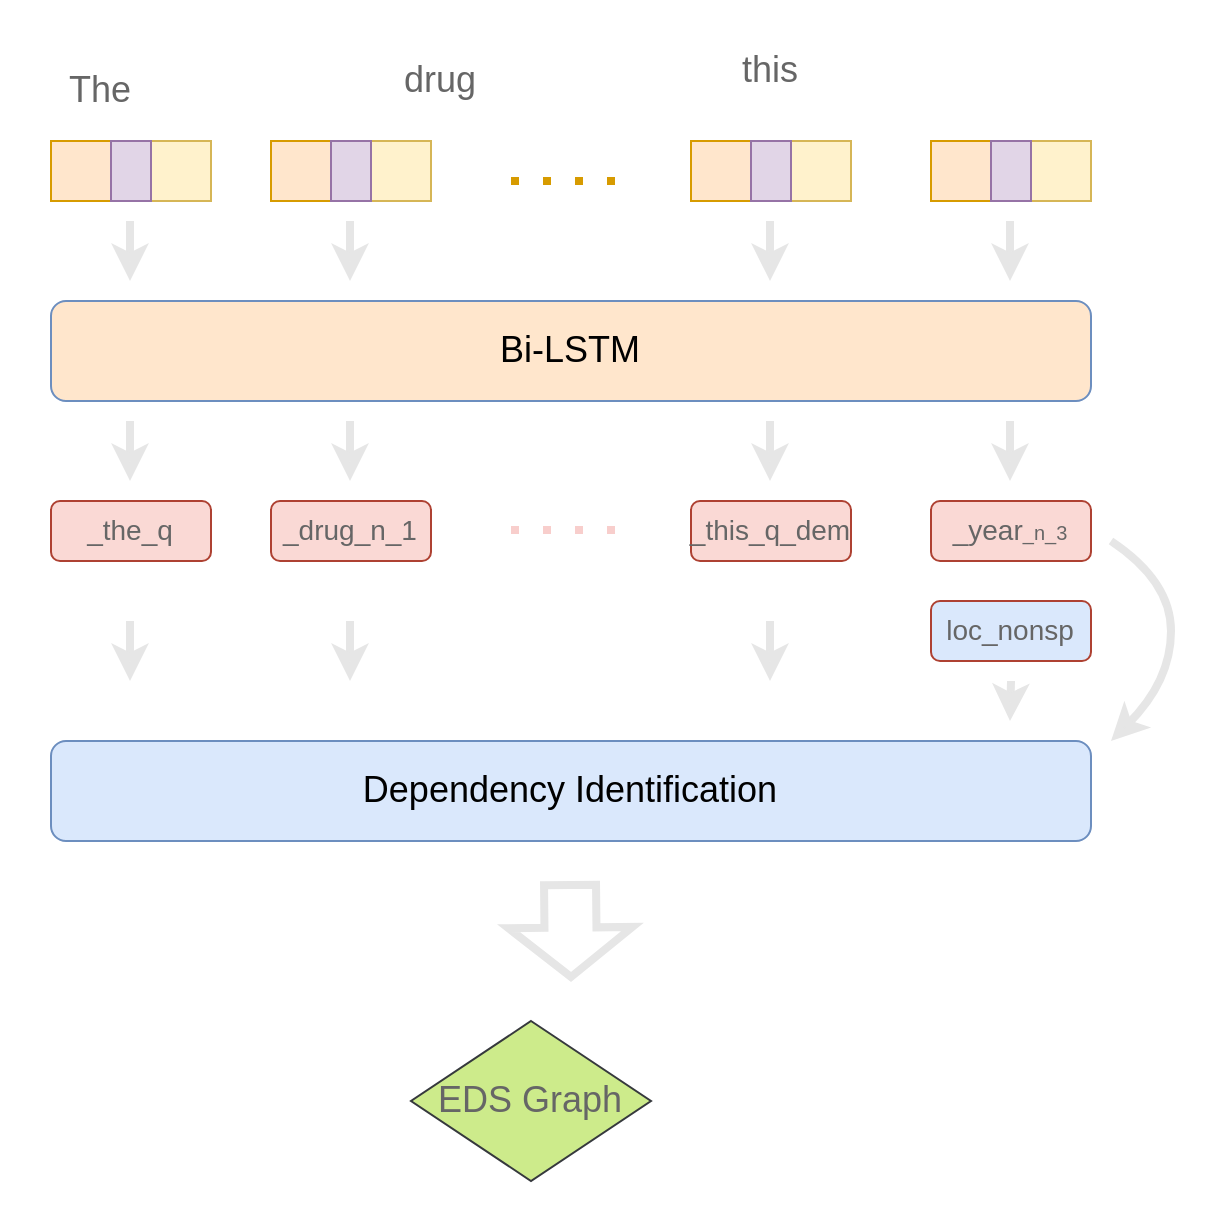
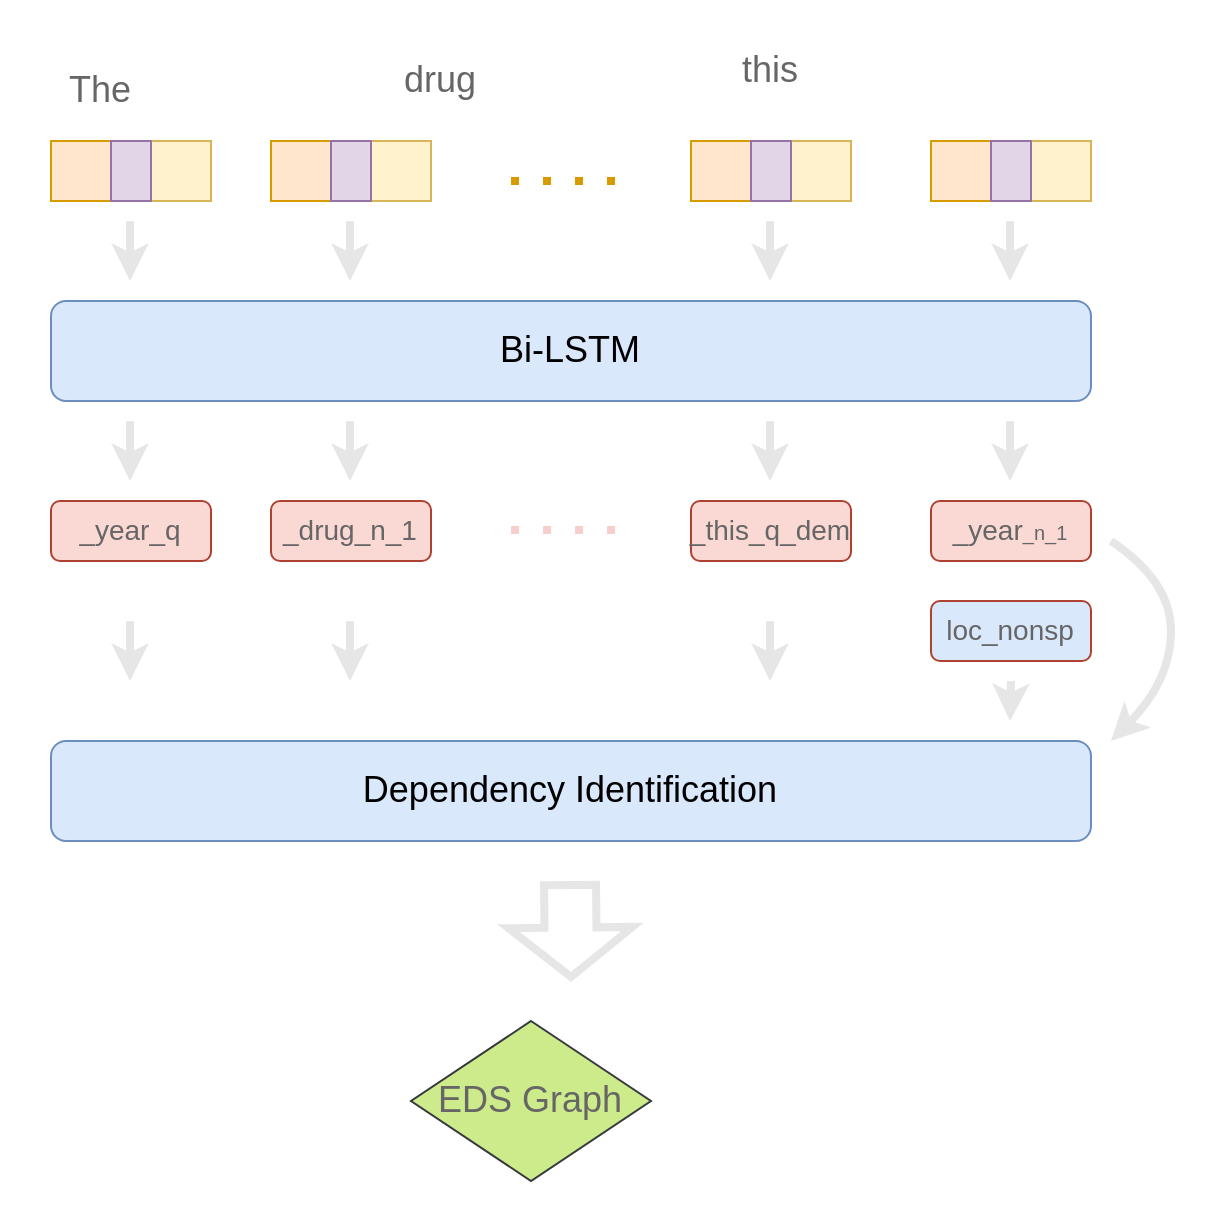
node "Bi-LSTM": fillcolor #ffe6cc -> #dae8fc
node "_the_q": label "_the_q" -> "_year_q"
node "_year_n_3": label "_year_n_3" -> "_year_n_1"
